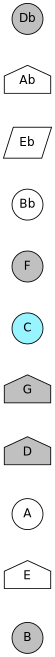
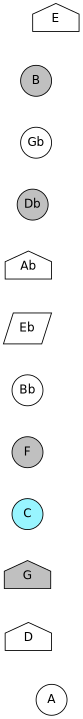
node "Gb": added
node "D": fillcolor gray -> white
